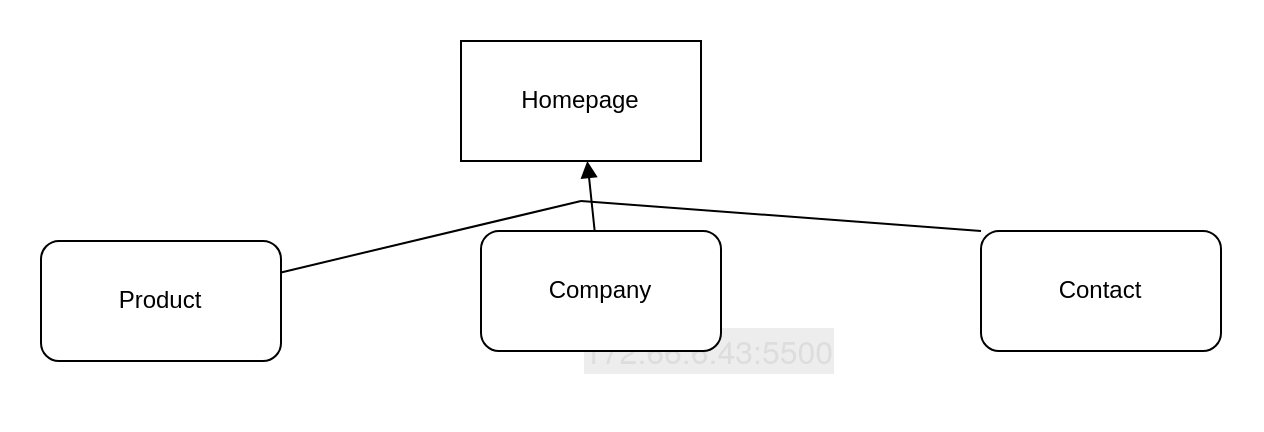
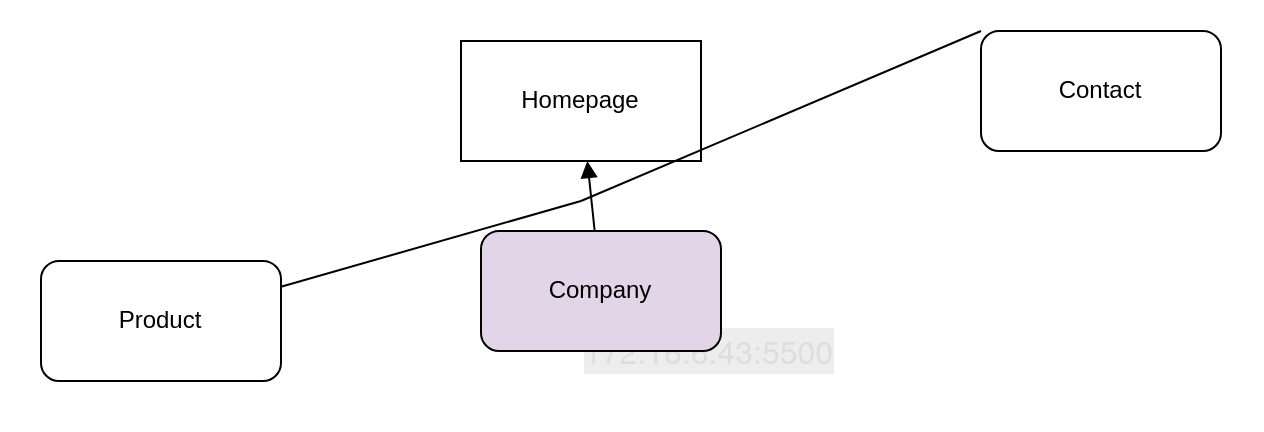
node "172.66.6.43:5500": label "172.66.6.43:5500" -> "172.16.6.43:5500"
node "Company": fillcolor #ffffff -> #e1d5e7
node "Contact": moved (1101, 291) -> (1101, 91)
node "Product": moved (161, 301) -> (161, 321)
